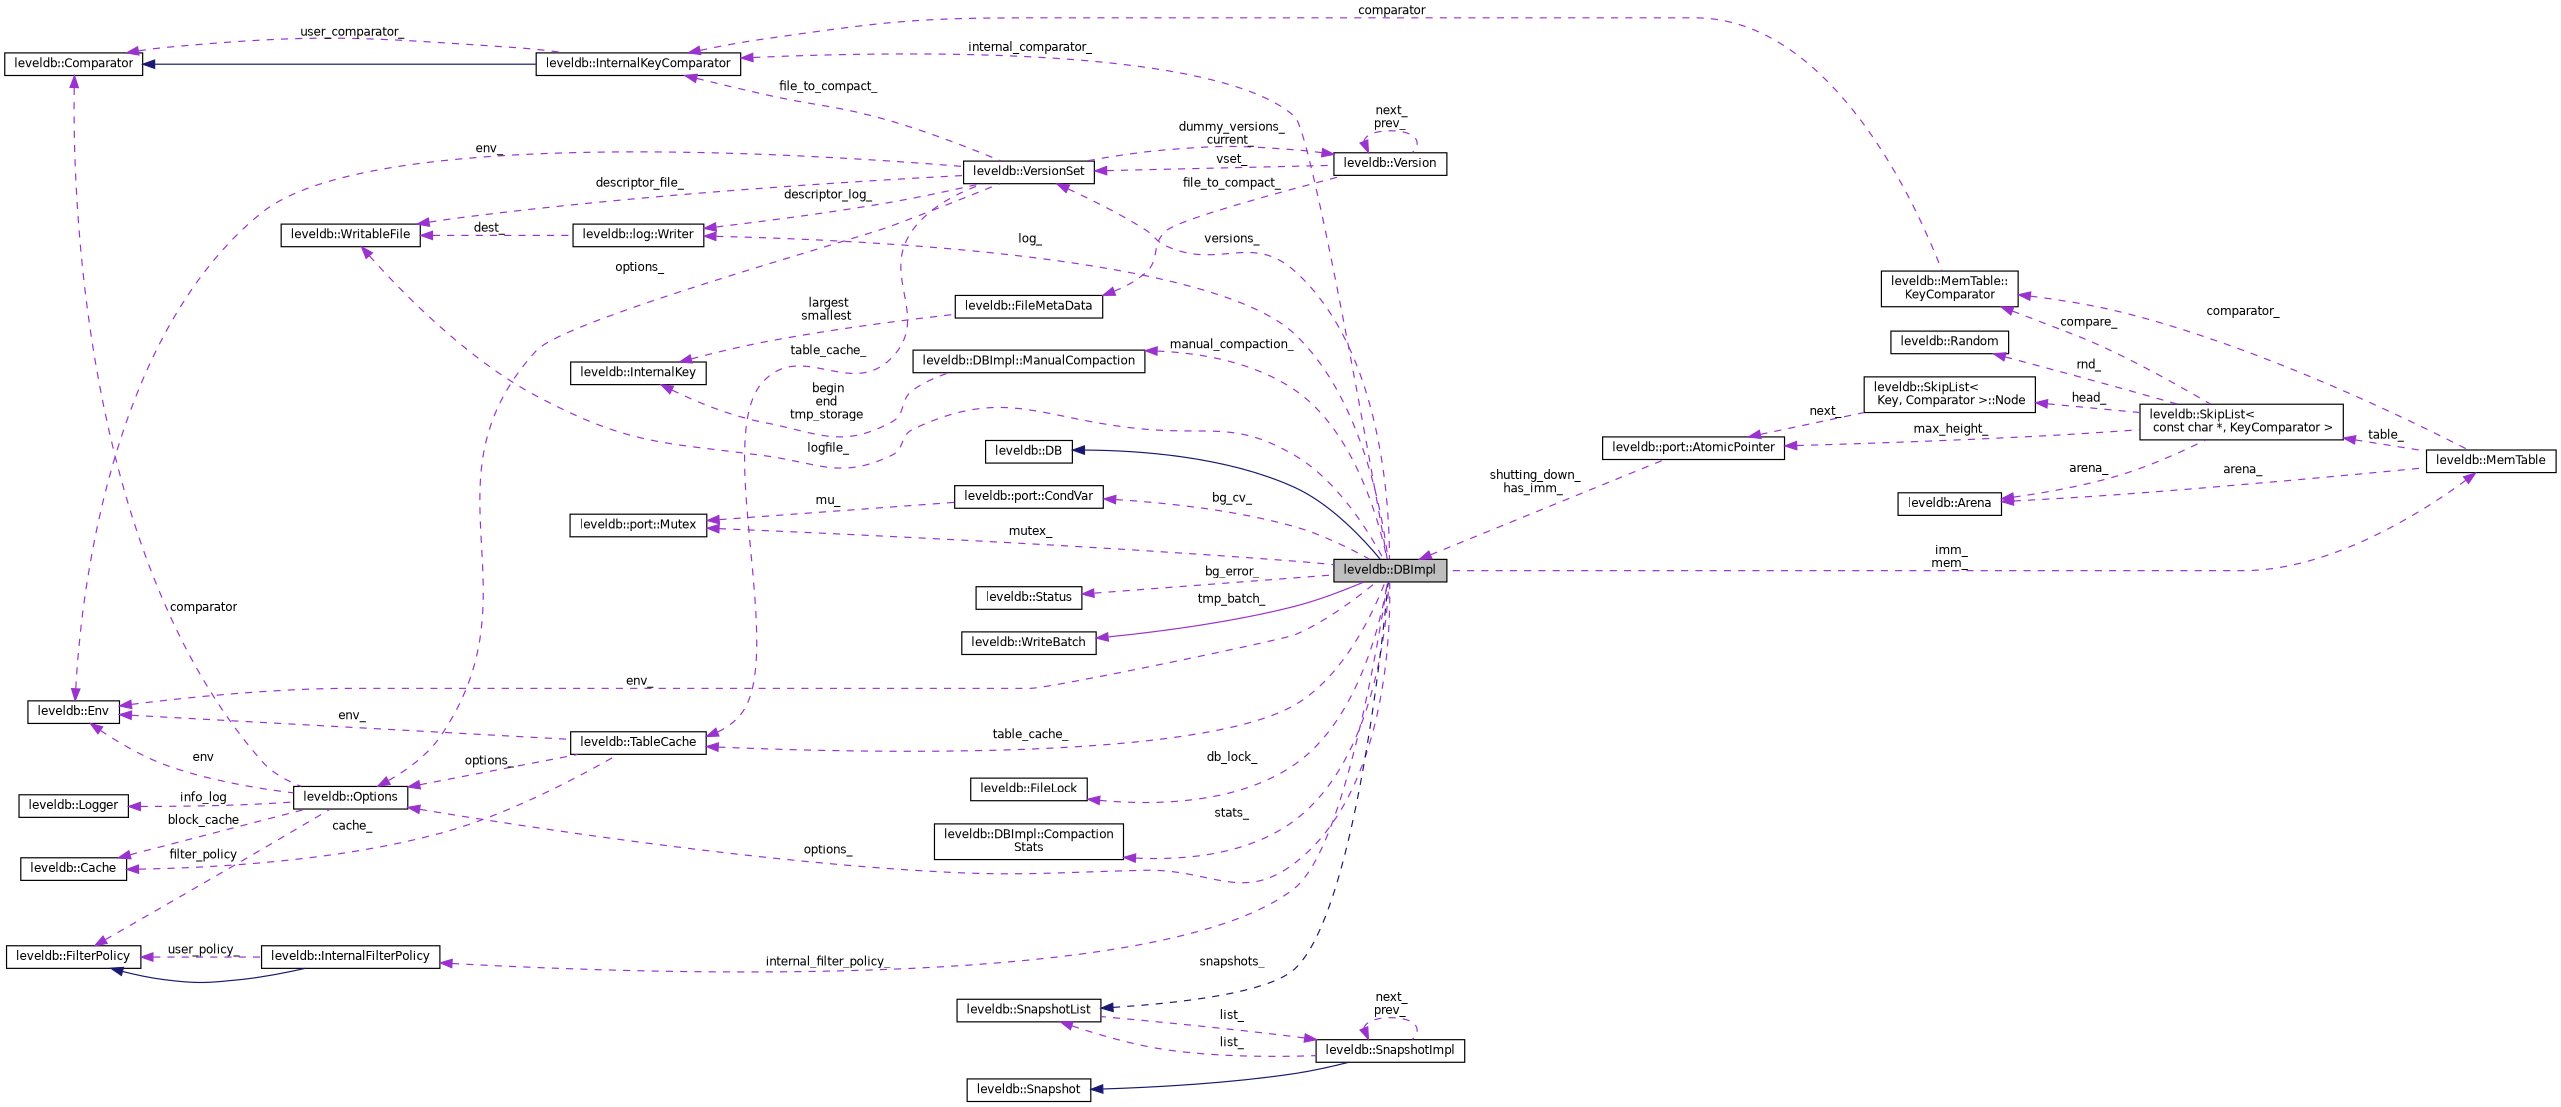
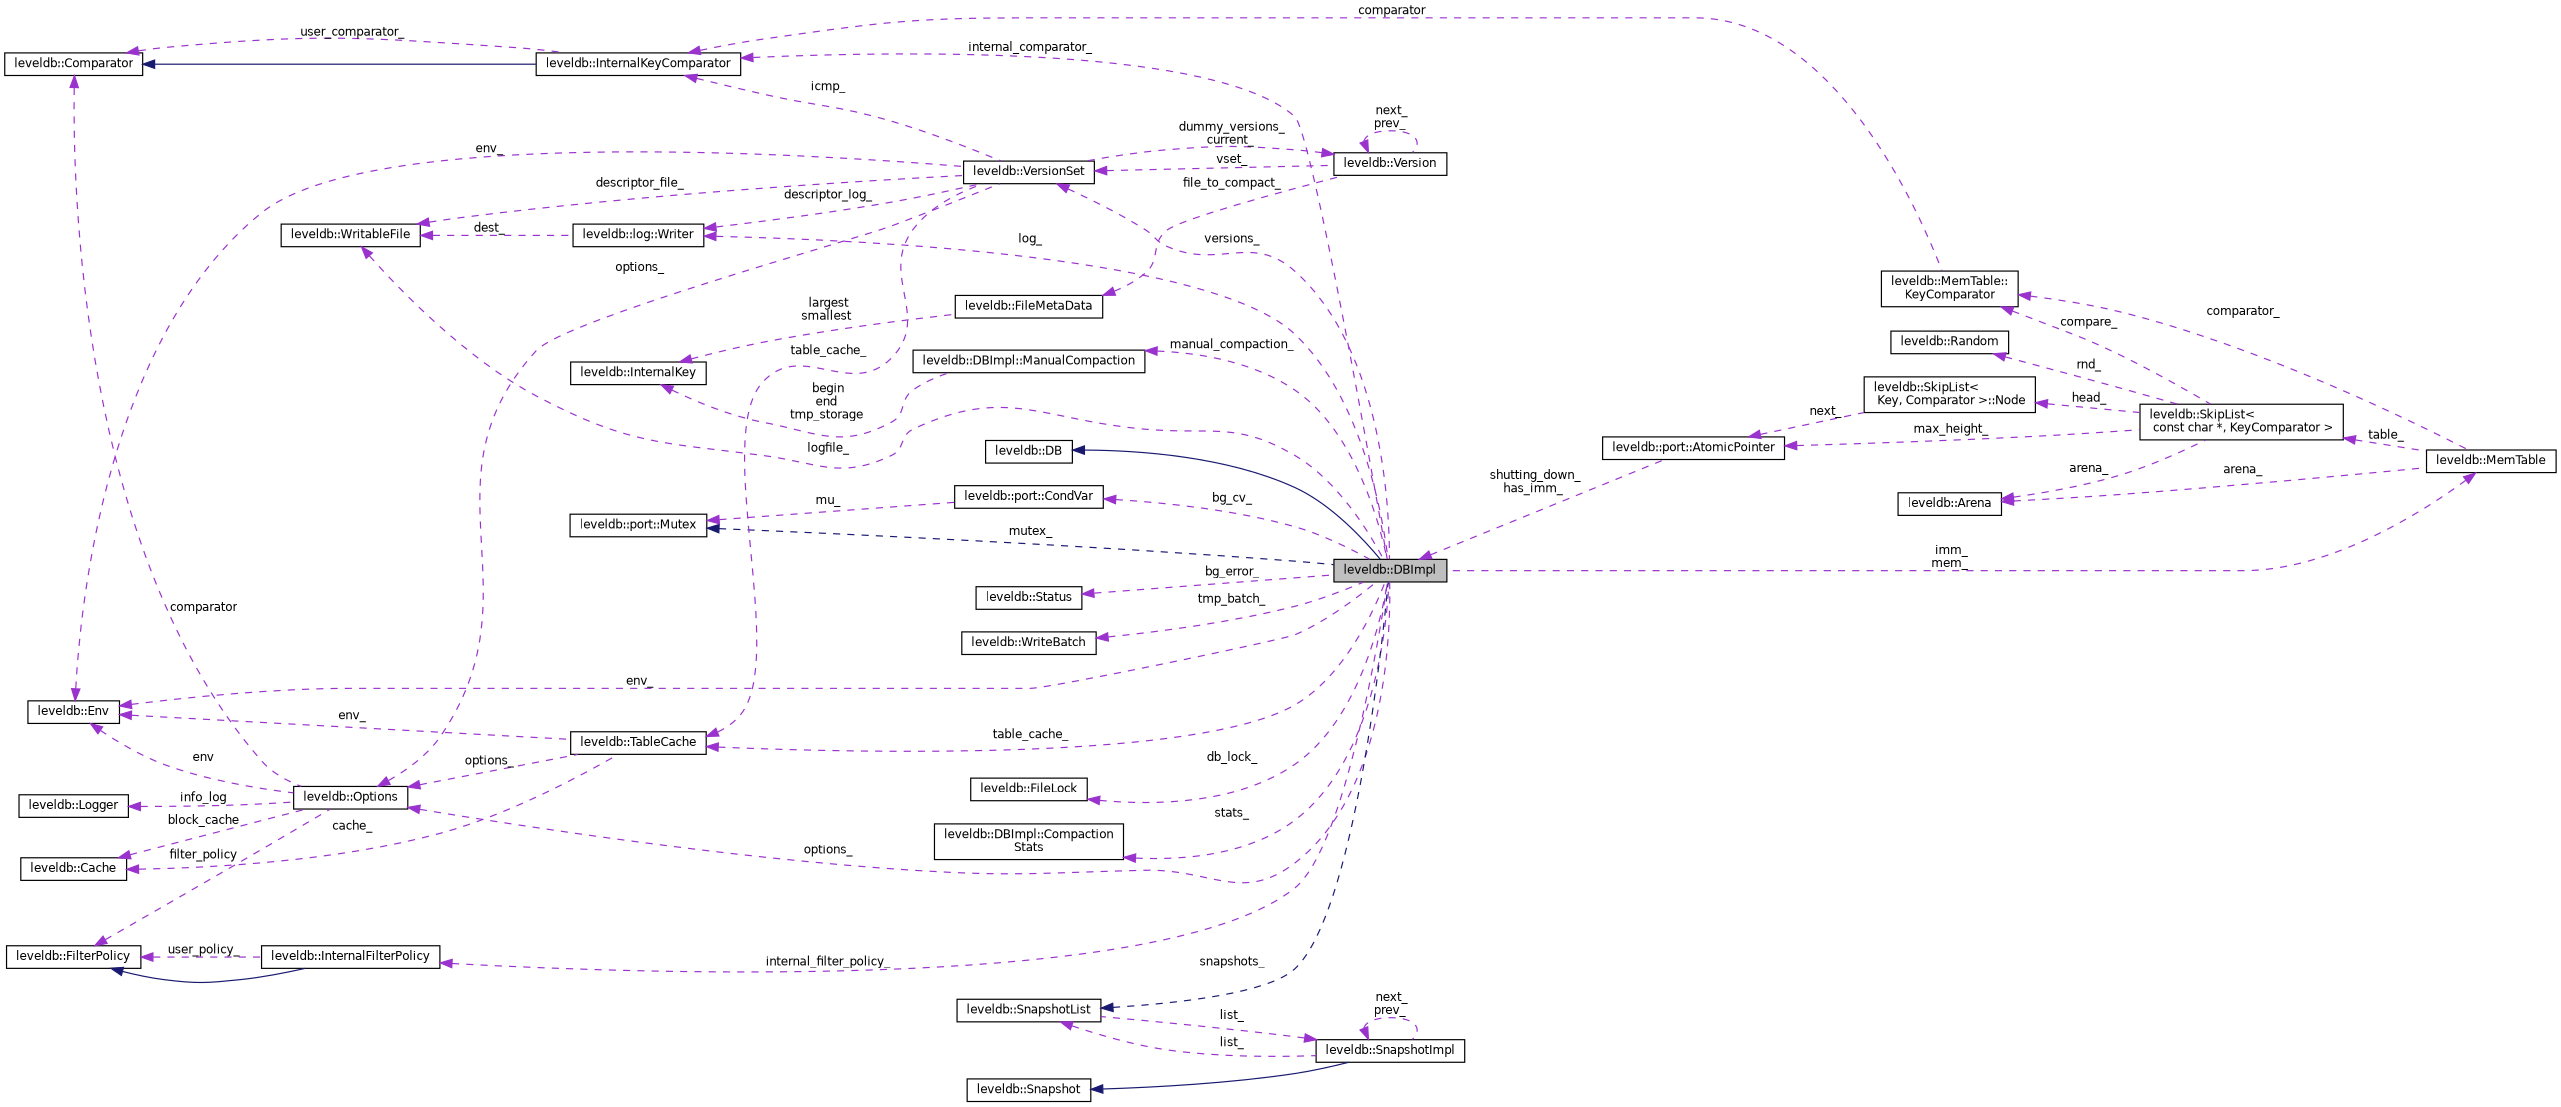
edge "leveldb::VersionSet" -> "leveldb::InternalKeyComparator": label " file_to_compact_" -> " icmp_"
edge "leveldb::DBImpl" -> "leveldb::port::Mutex": color darkorchid3 -> midnightblue
edge "leveldb::DBImpl" -> "leveldb::WriteBatch": style solid -> dashed
